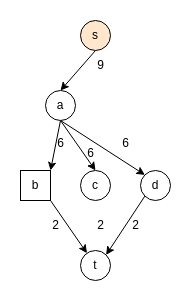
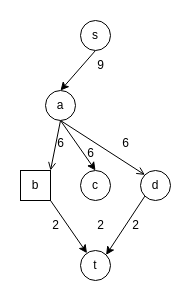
node "s": fillcolor #ffe6cc -> #ffffff
edge "a" -> "b": arrowhead classic -> open
edge "a" -> "d": arrowhead classic -> open
